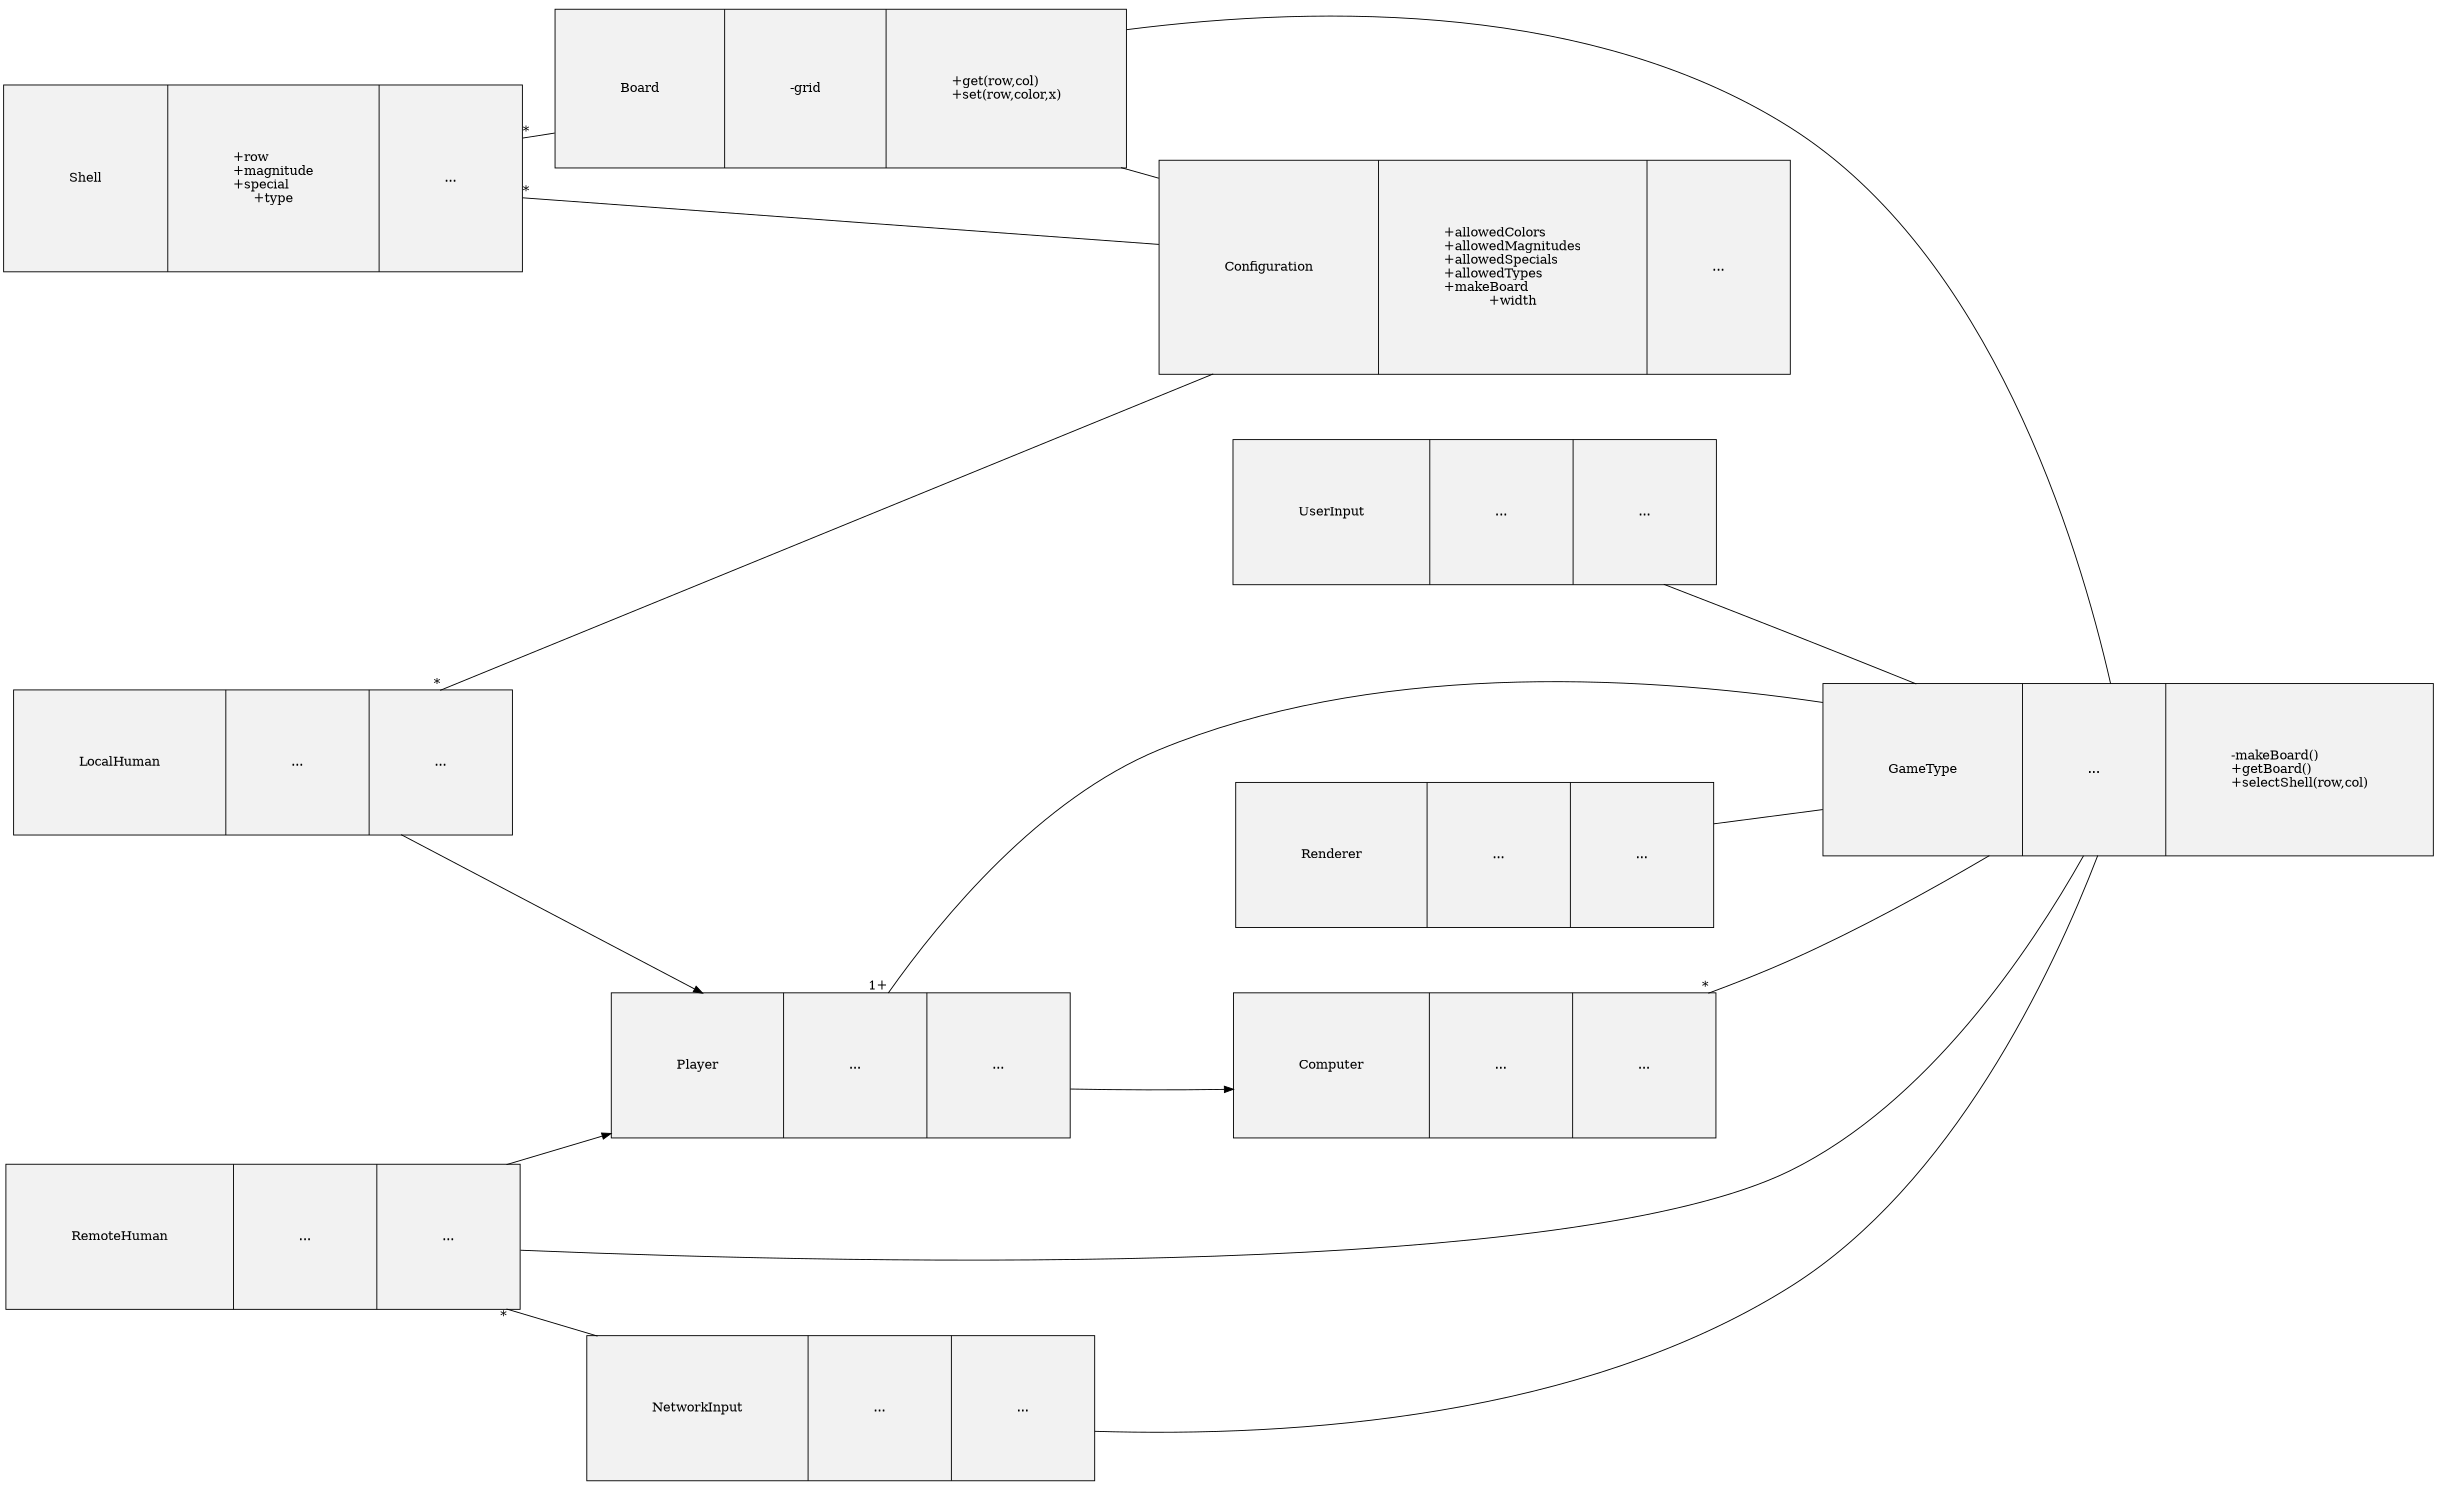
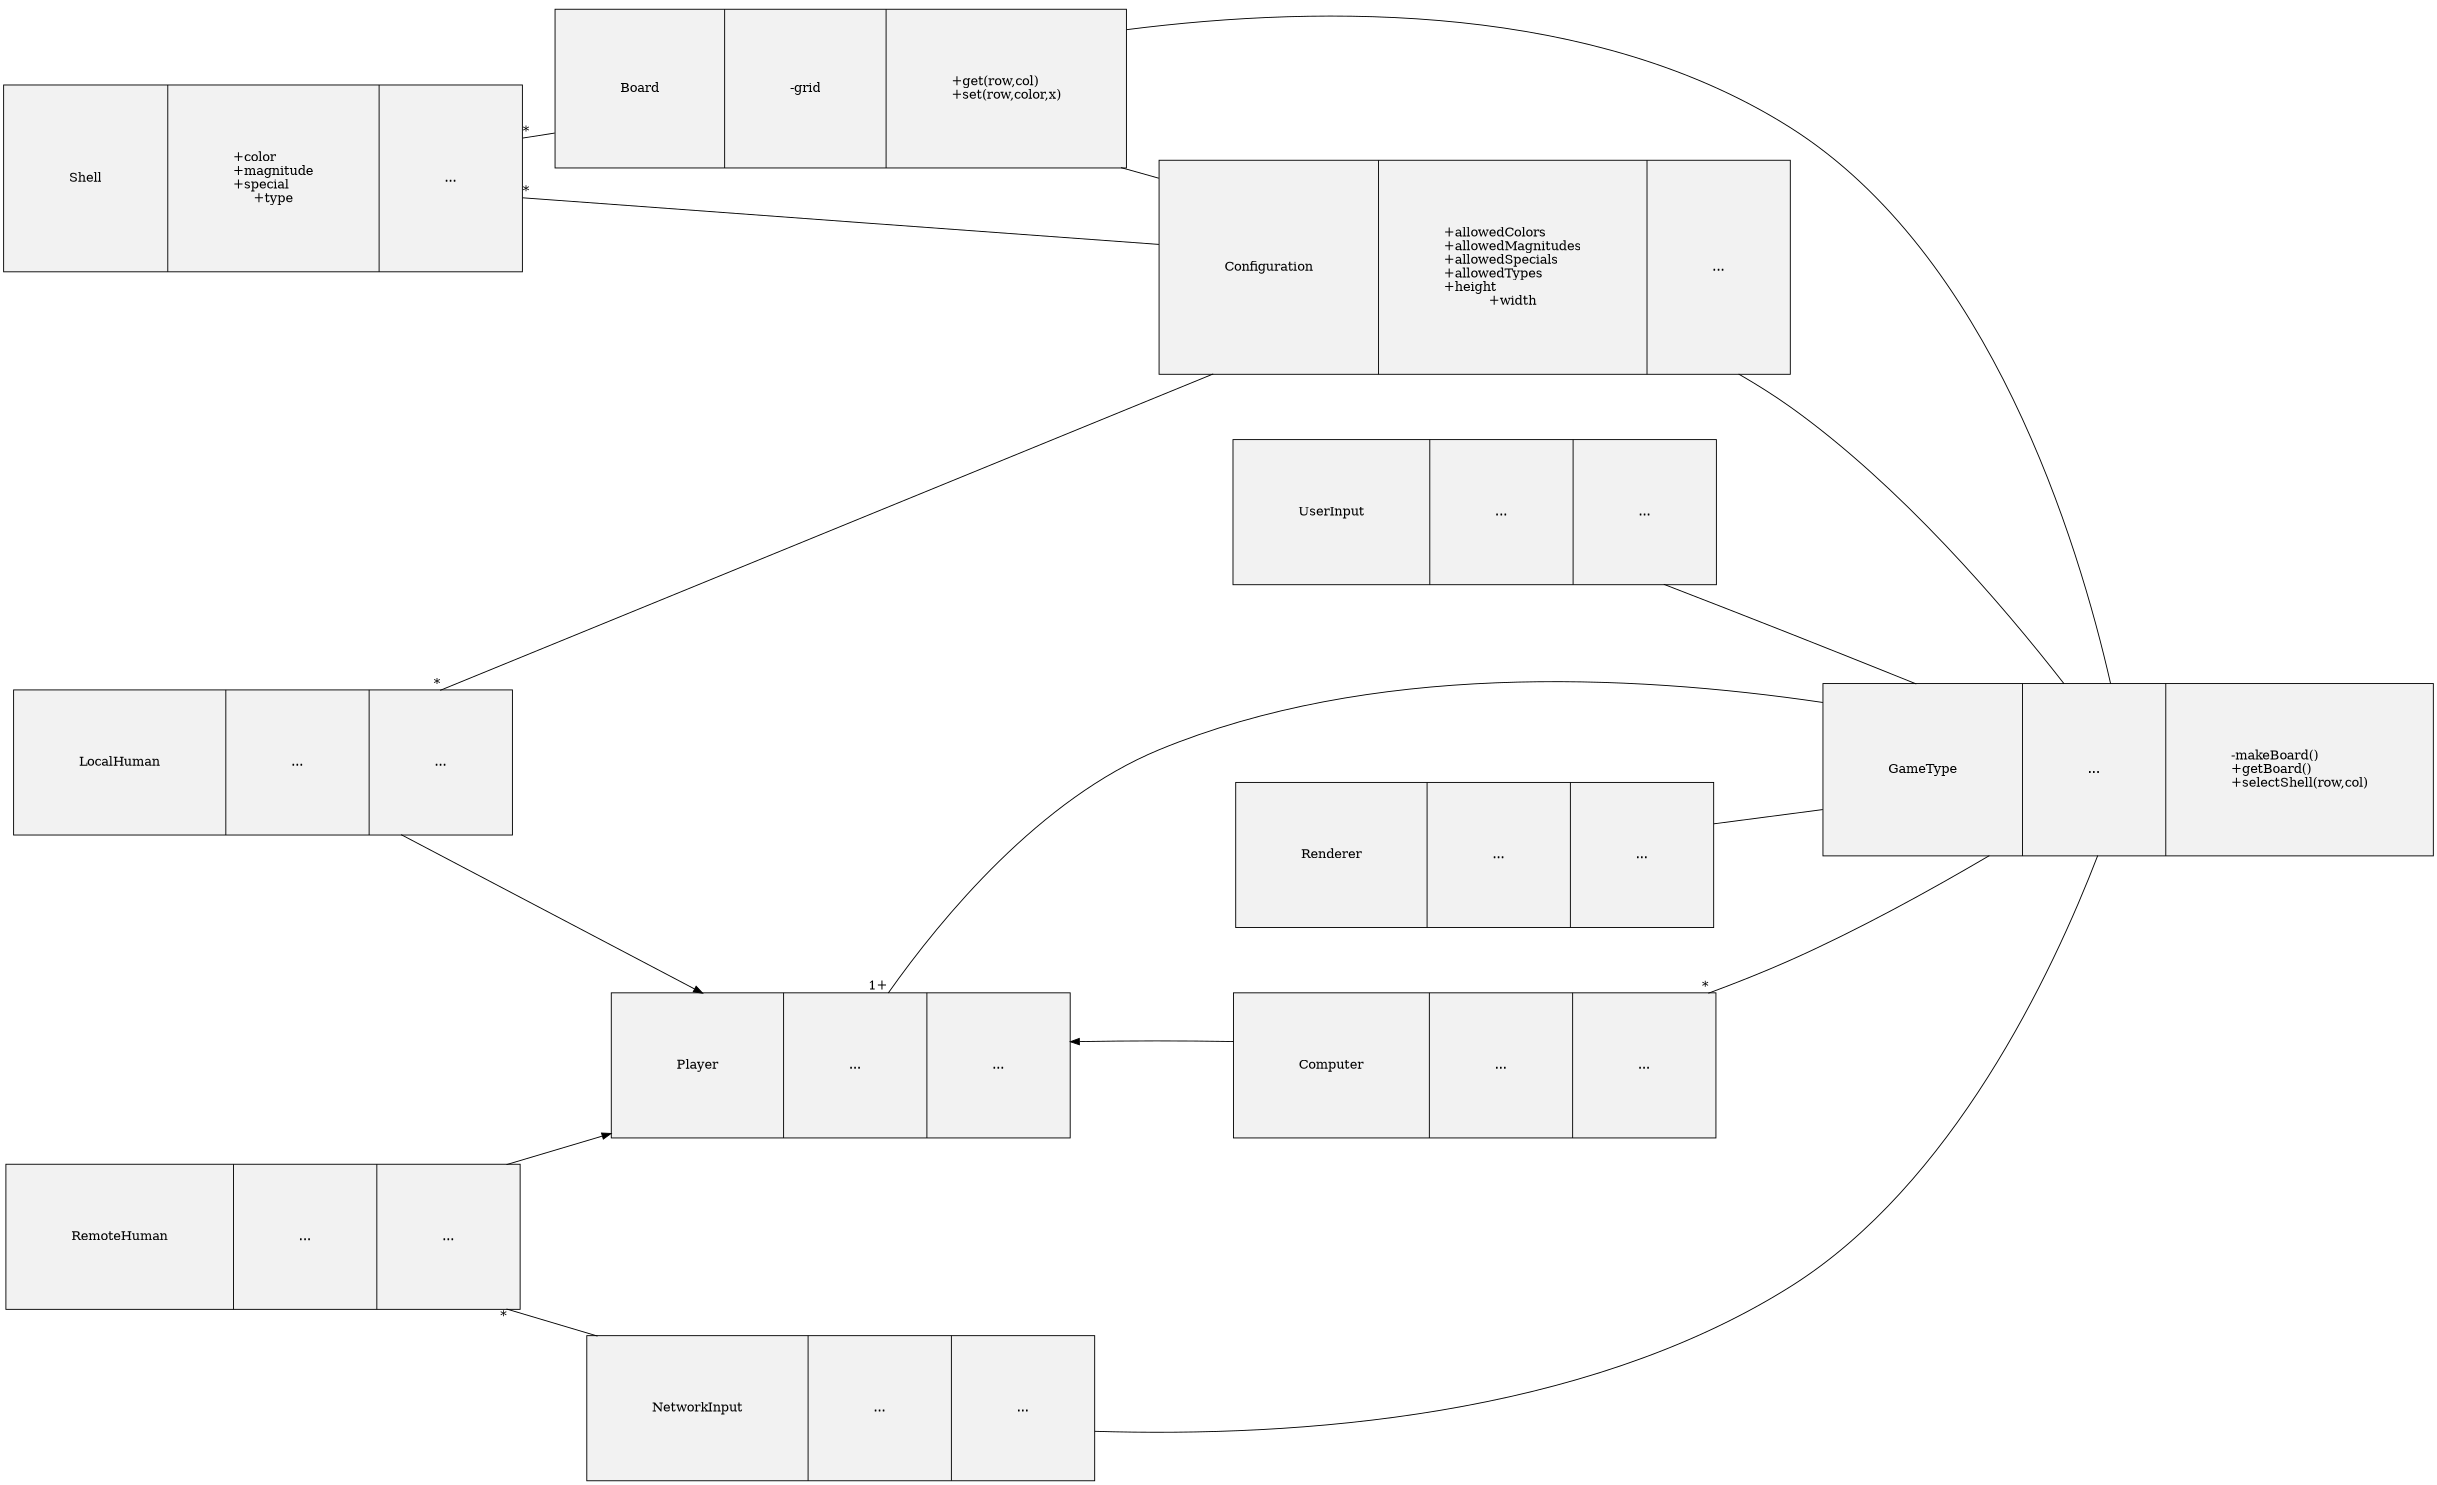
node "Shell": text "+row" -> "+color"
node "Configuration": text "+makeBoard" -> "+height"
edge "Player" -> "Computer": reversed
edge "GameType" -- "RemoteHuman": now "GameType" -- "Configuration"
